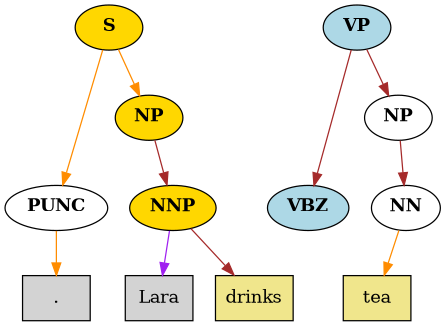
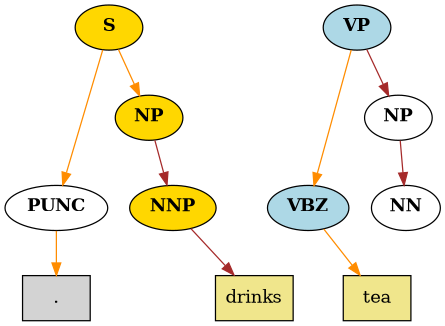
edge "VP" -> "VBZ": color brown -> darkorange
edge "NN" -> "tea": now "VBZ" -> "tea"
node "Lara": removed
